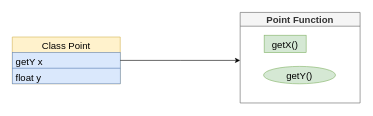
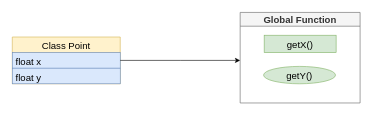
node "Point Function": label "Point Function" -> "Global Function"
node "getX()": size 42x17 -> 72x17
node "getY x": label "getY x" -> "float x"
